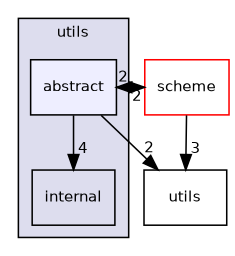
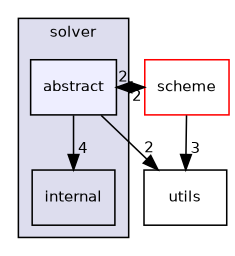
cluster "utils": label "utils" -> "solver"
